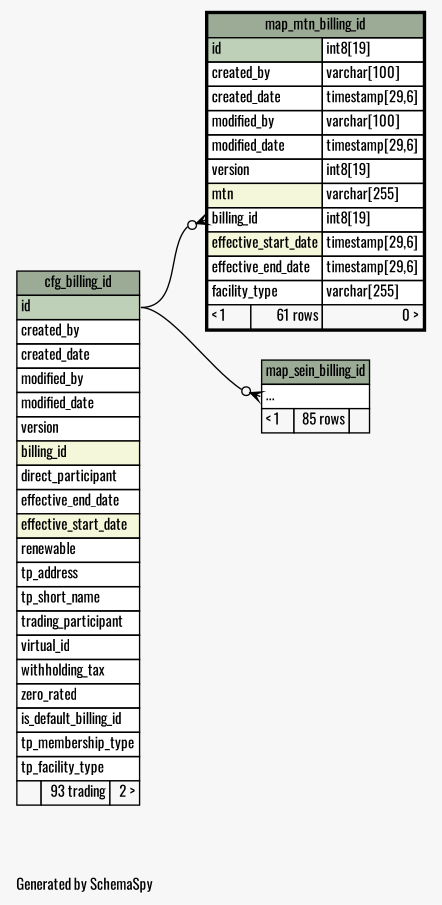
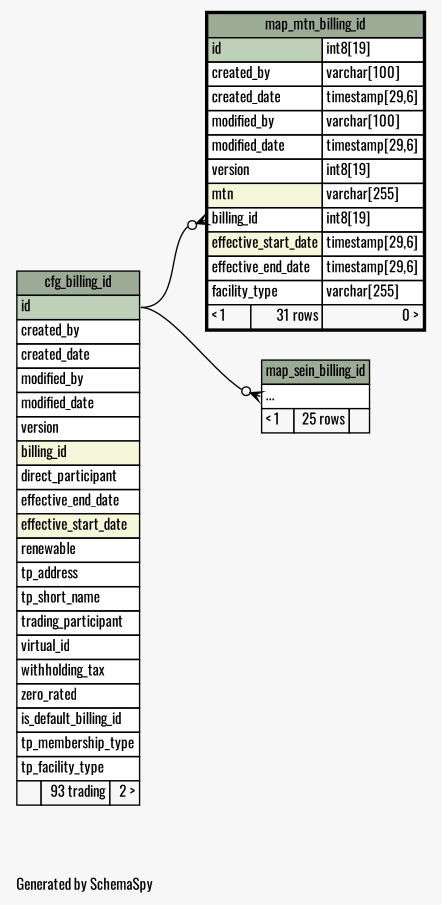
node "map_mtn_billing_id": text "61 rows" -> "31 rows"
node "map_sein_billing_id": text "85 rows" -> "25 rows"
